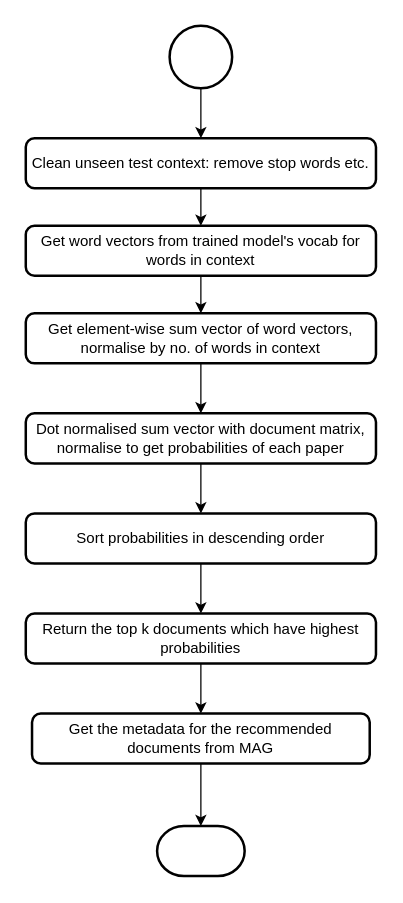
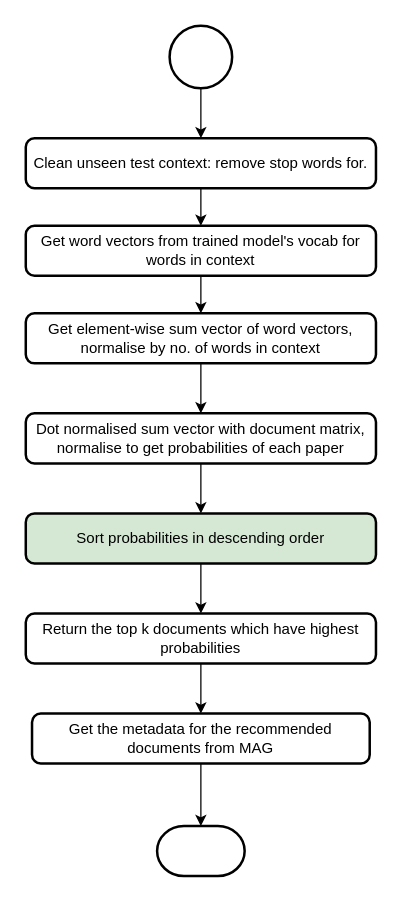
node "Clean unseen test context: remove stop words etc.": label "Clean unseen test context: remove stop words etc." -> "Clean unseen test context: remove stop words for."
node "Sort probabilities in descending order": fillcolor #ffffff -> #d5e8d4
